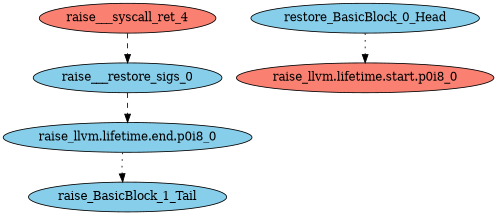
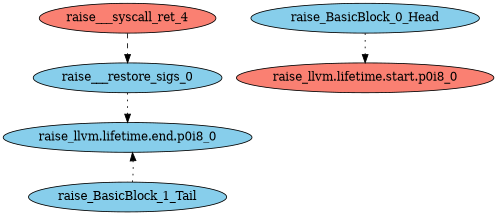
node "restore_BasicBlock_0_Head": label "restore_BasicBlock_0_Head" -> "raise_BasicBlock_0_Head"
edge "raise___restore_sigs_0" -> "raise_llvm.lifetime.end.p0i8_0": style dashed -> dotted
edge "raise_llvm.lifetime.end.p0i8_0" -> "raise_BasicBlock_1_Tail": reversed
